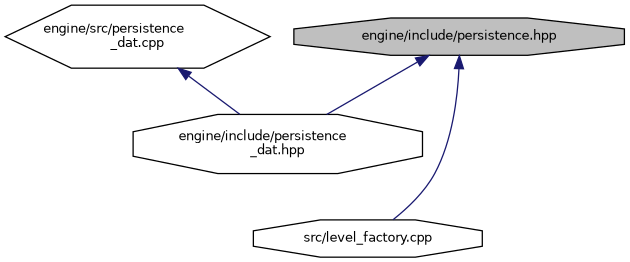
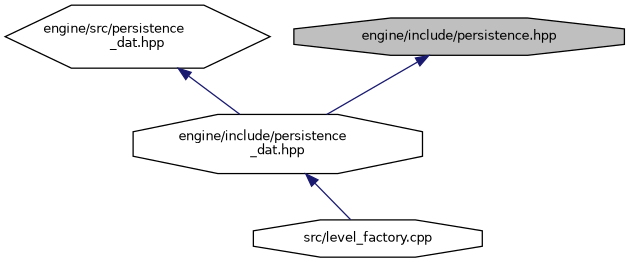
node "engine/src/persistence _dat.cpp": label "engine/src/persistence _dat.cpp" -> "engine/src/persistence _dat.hpp"
edge "src/level_factory.cpp" -> "engine/include/persistence.hpp": now "src/level_factory.cpp" -> "engine/include/persistence _dat.hpp"
